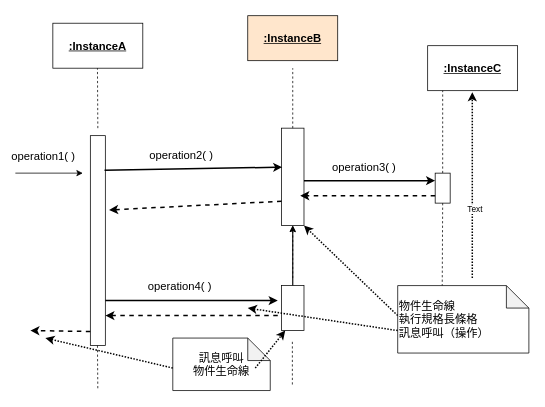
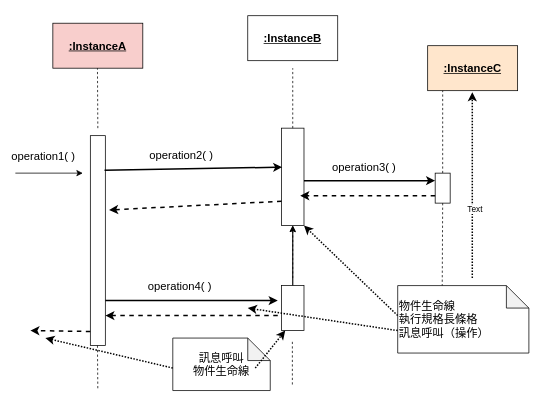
node ":InstanceB": fillcolor #ffe6cc -> #ffffff
node ":InstanceA": fillcolor #ffffff -> #f8cecc
node ":InstanceC": fillcolor #ffffff -> #ffe6cc
